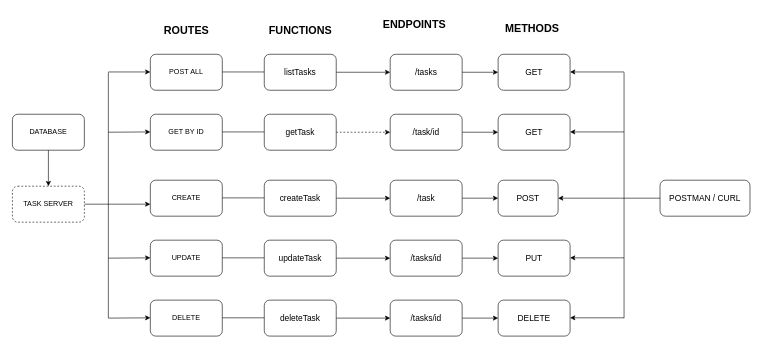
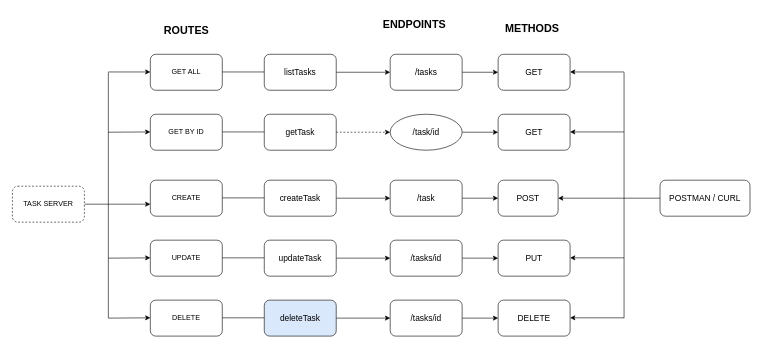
node "FUNCTIONS": removed
node "POST ALL": label "POST ALL" -> "GET ALL"
node "DATABASE": removed
node "/task/id": shape rounded rectangle -> ellipse
edge "DATABASE" -> "TASK SERVER": removed
node "deleteTask": fillcolor #ffffff -> #dae8fc
